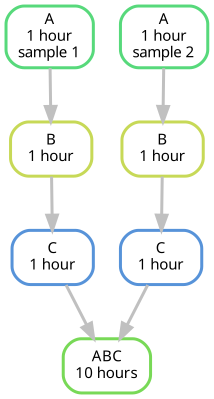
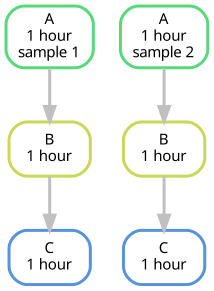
node "ABC 10 hours": removed
